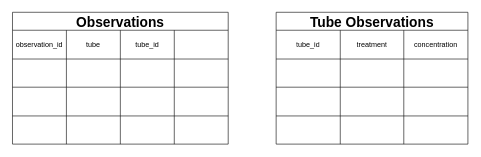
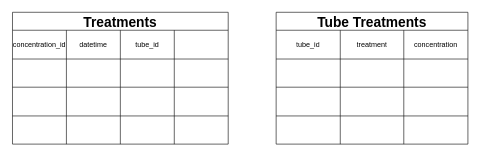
node "Observations": label "Observations" -> "Treatments"
node "Tube Observations": label "Tube Observations" -> "Tube Treatments"
node "observation_id": label "observation_id" -> "concentration_id"
node "tube": label "tube" -> "datetime"
